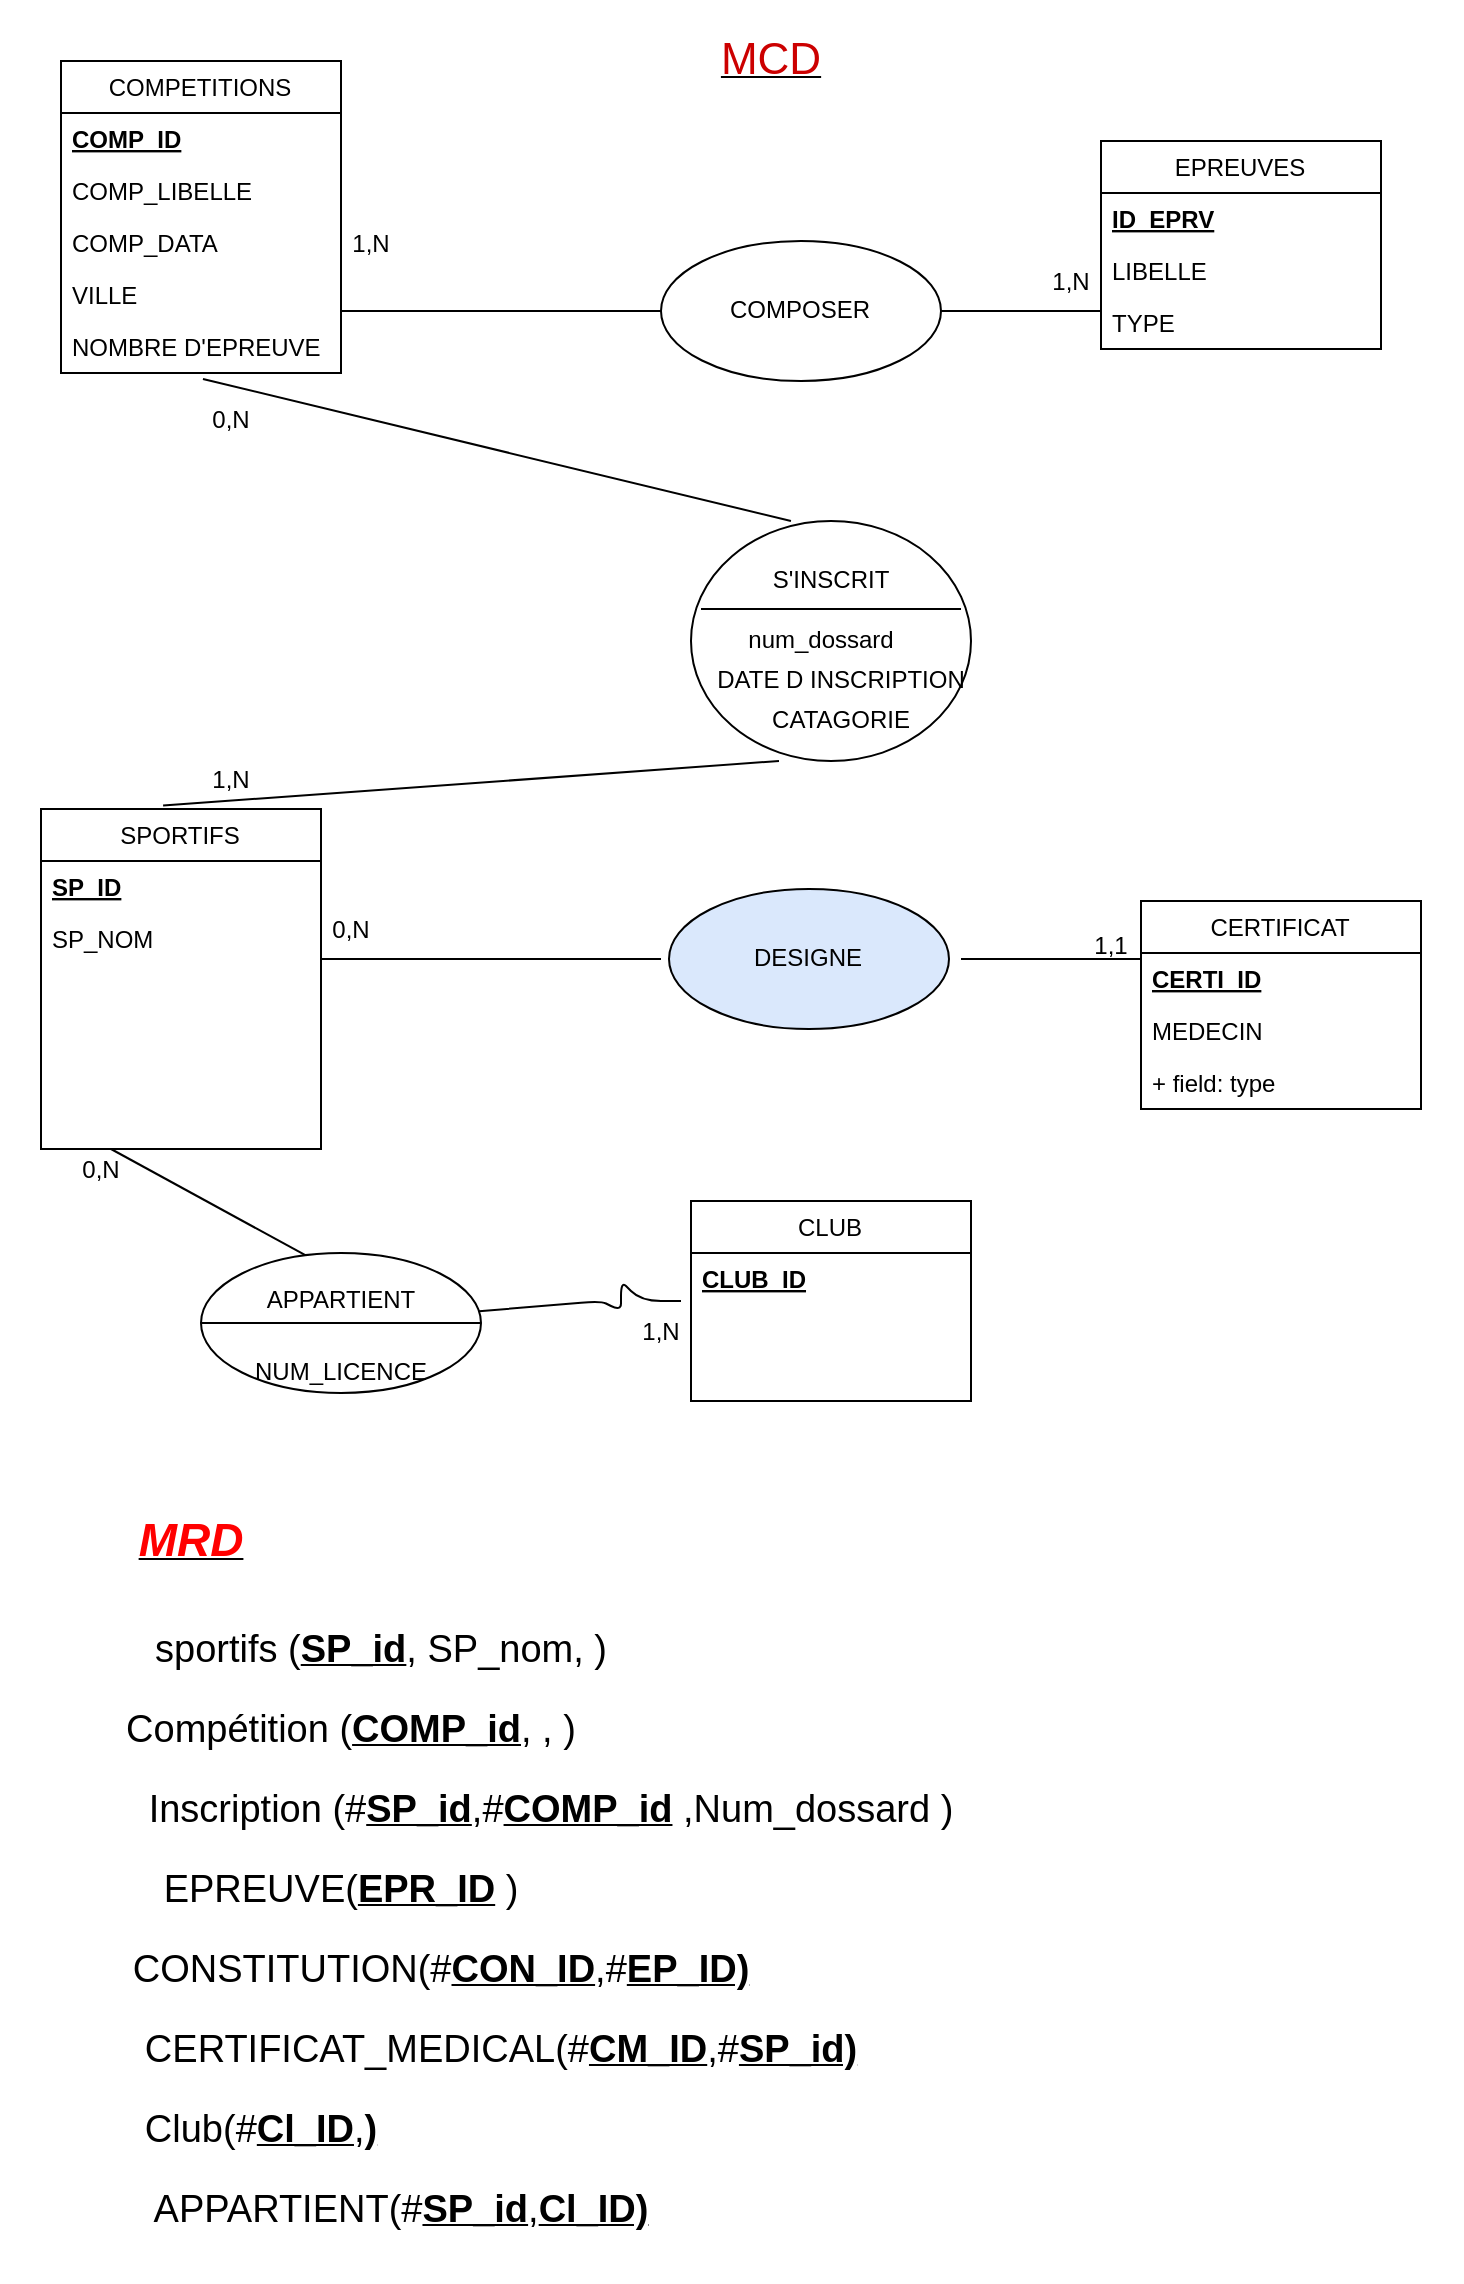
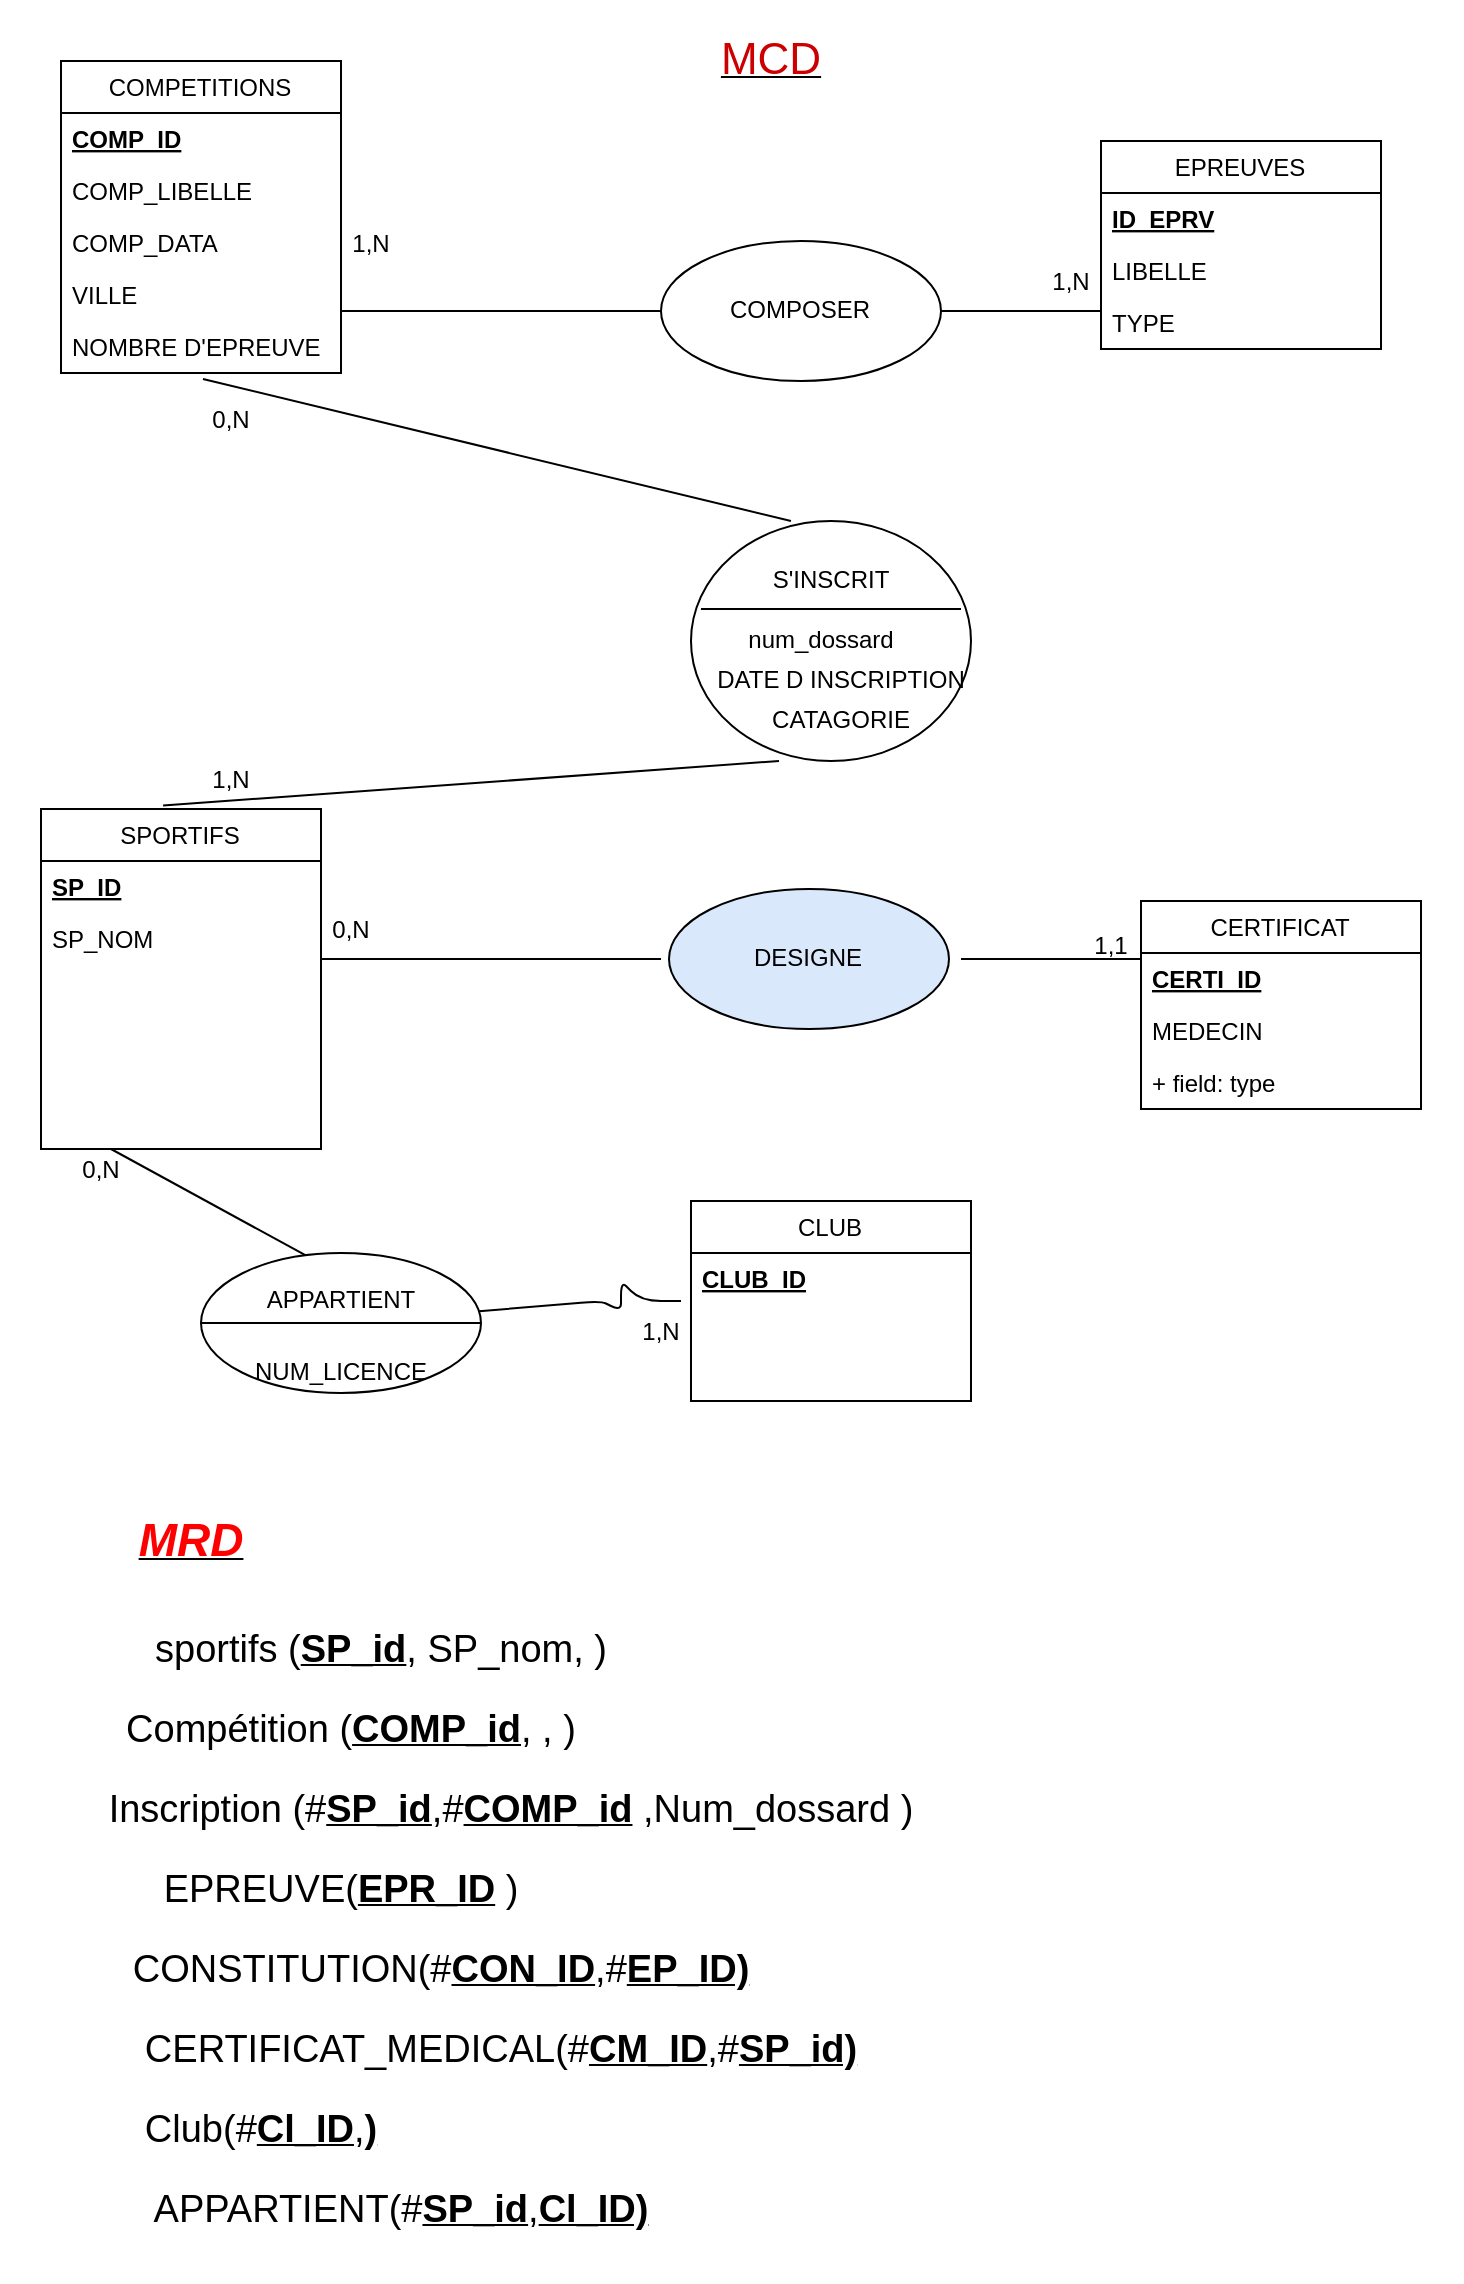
node "Inscription (#SP_id,#COMP_id ,Num_dossard )": moved (551, 1811) -> (511, 1811)
